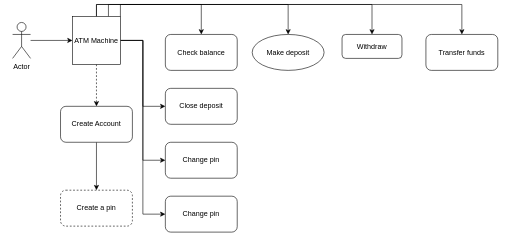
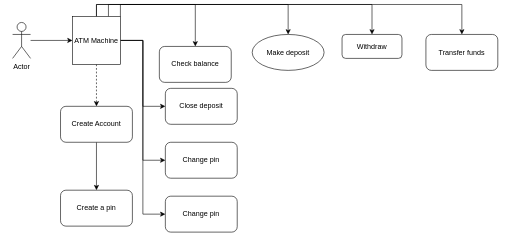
node "Check balance": moved (201, 53) -> (195, 65)
node "Create a pin": style dashed -> solid
